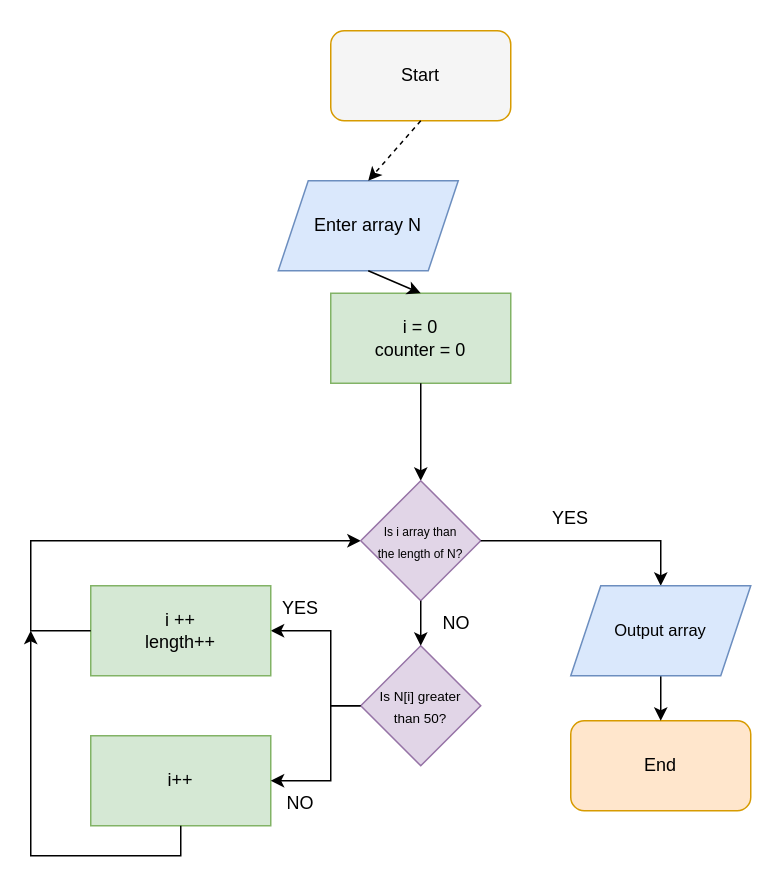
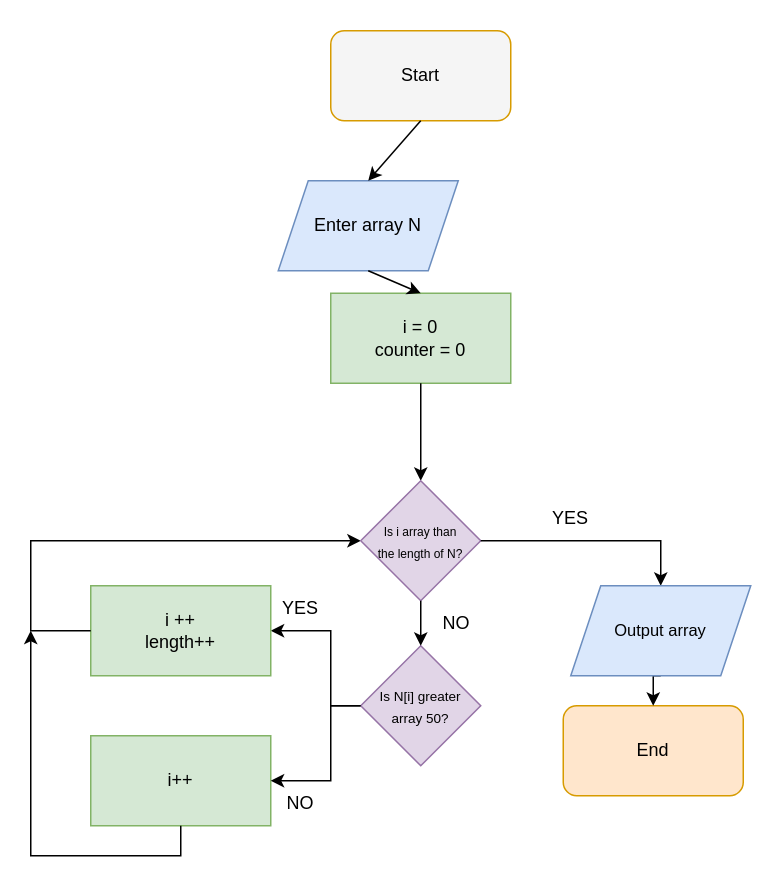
edge "Start" -> "Enter array N": style dashed -> solid
node "Is N[i] greater than 50?": label "Is N[i] greater than 50?" -> "Is N[i] greater array 50?"
node "End": moved (661, 766) -> (653, 751)
